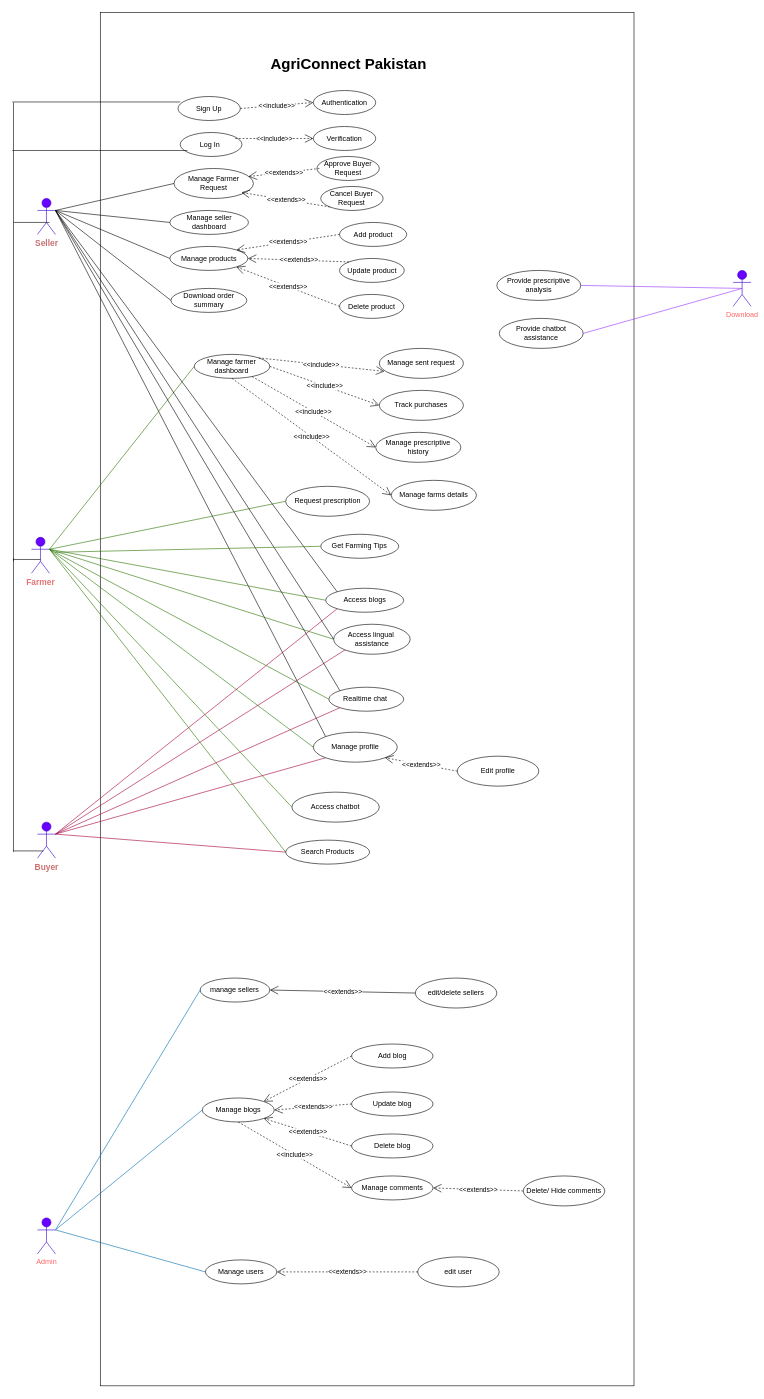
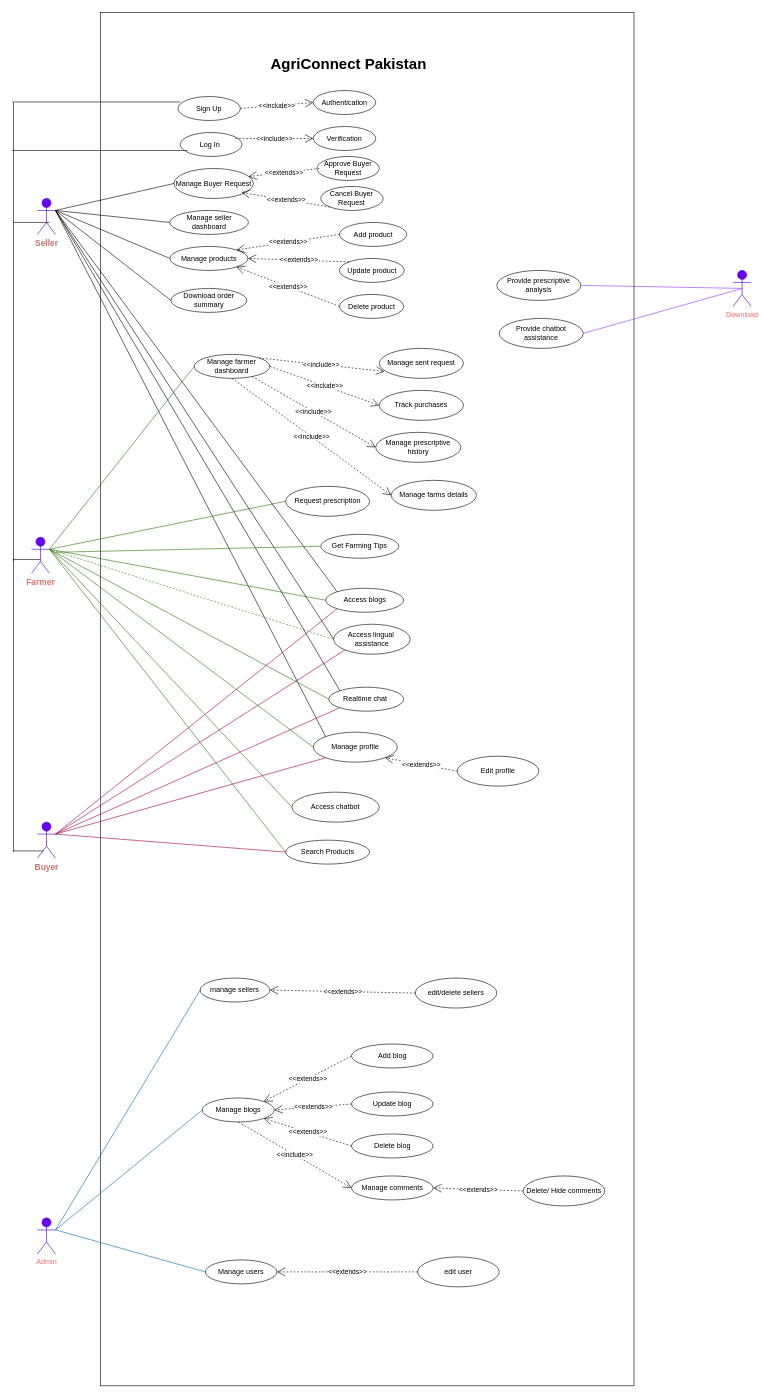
node "Manage Farmer Request": label "Manage Farmer Request" -> "Manage Buyer Request"
edge "Farmer" -- "Access lingual assistance": style solid -> dashed
edge "edit/delete sellers" -> "manage sellers": style solid -> dashed
